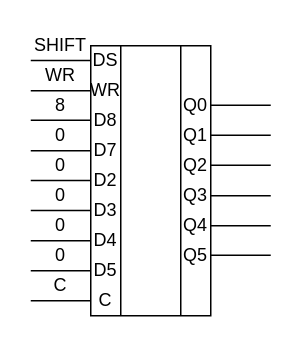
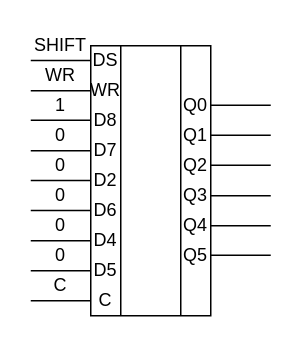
node "8": label "8" -> "1"
node "D3": label "D3" -> "D6"
